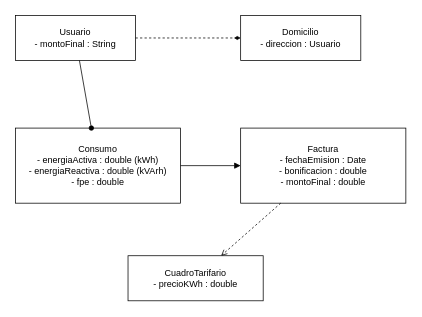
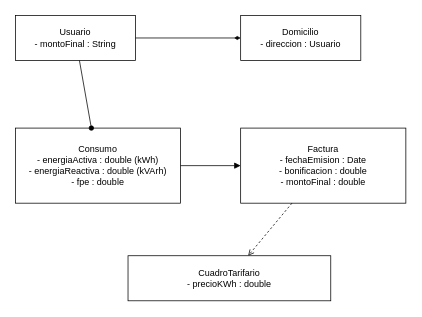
edge "Usuario - montoFinal : String" -> "Domicilio - direccion : Usuario": style dashed -> solid
node "CuadroTarifario - precioKWh : double": size 135x45 -> 203x45
